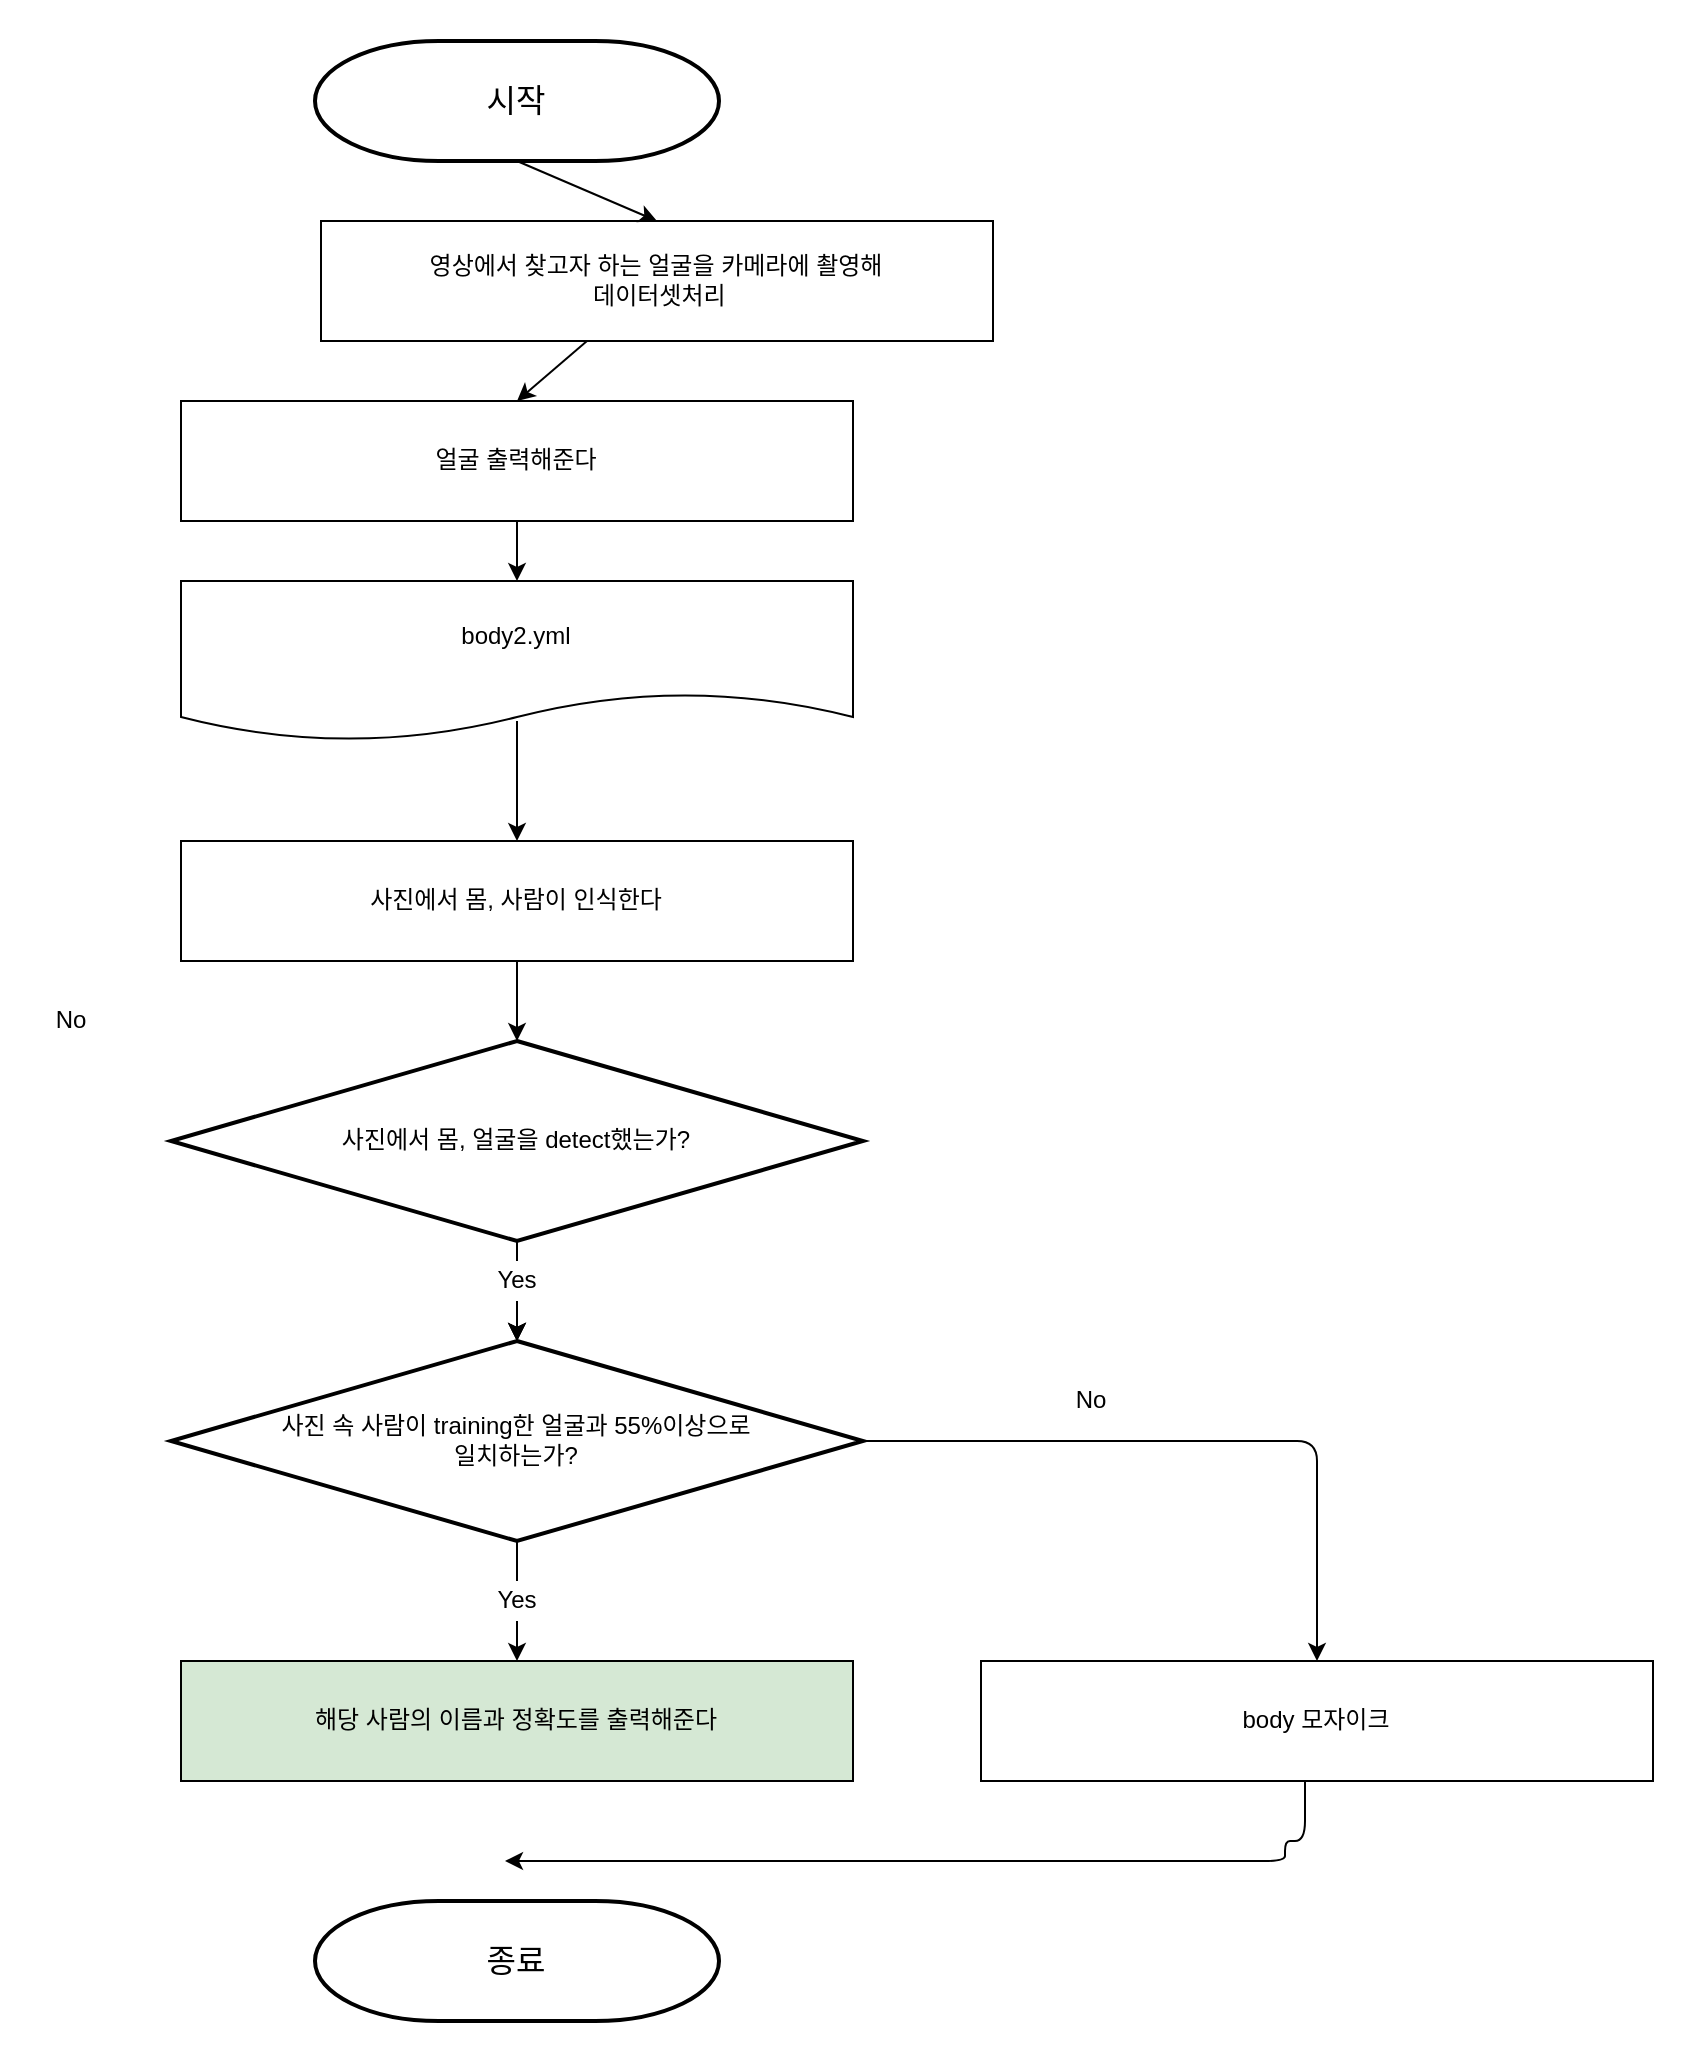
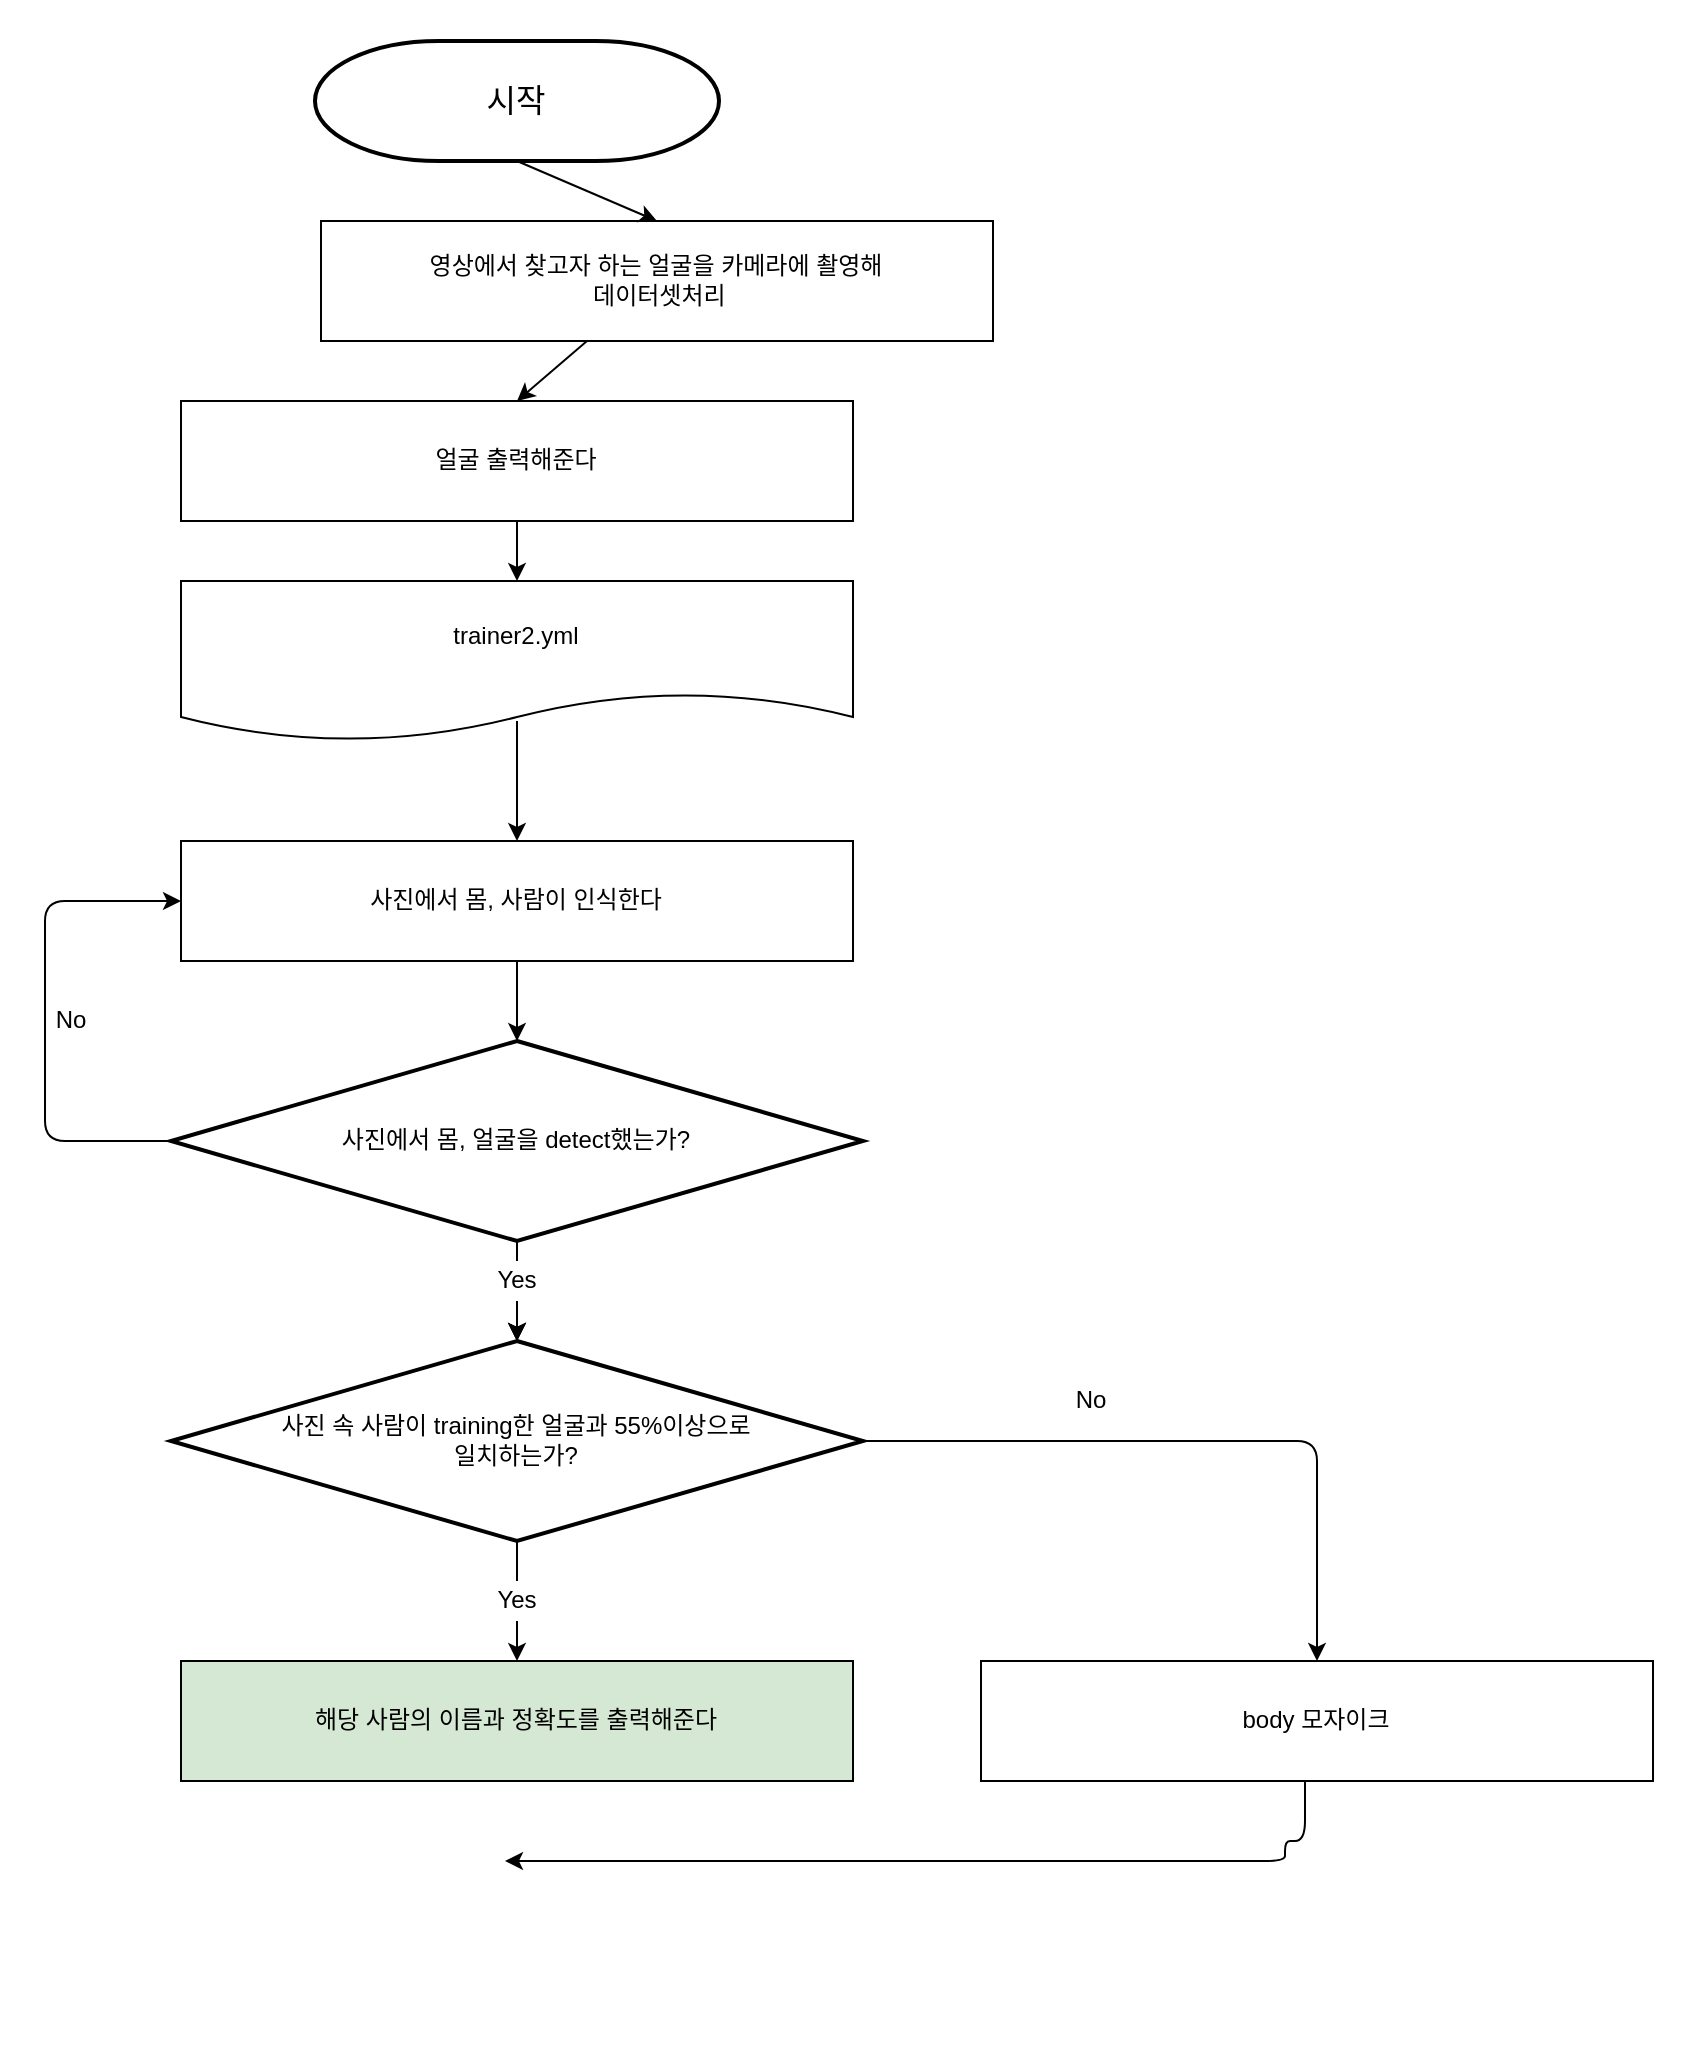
node "body2.yml": label "body2.yml" -> "trainer2.yml"
edge "사진에서 몸, 얼굴을 detect했는가?" -> "사진에서 몸, 사람이 인식한다": added
node "종료": removed
